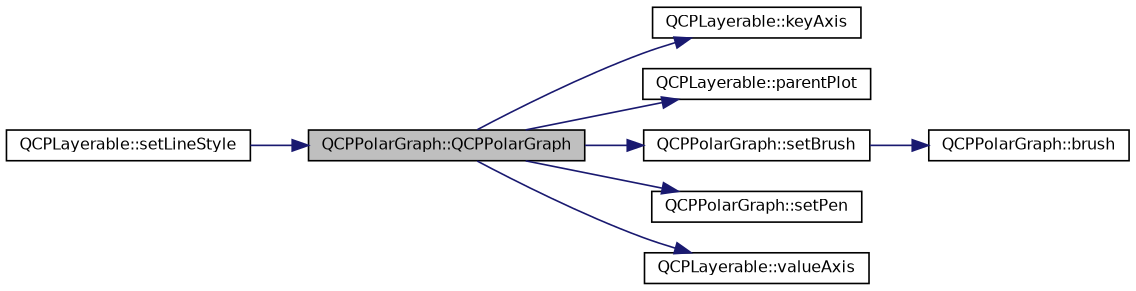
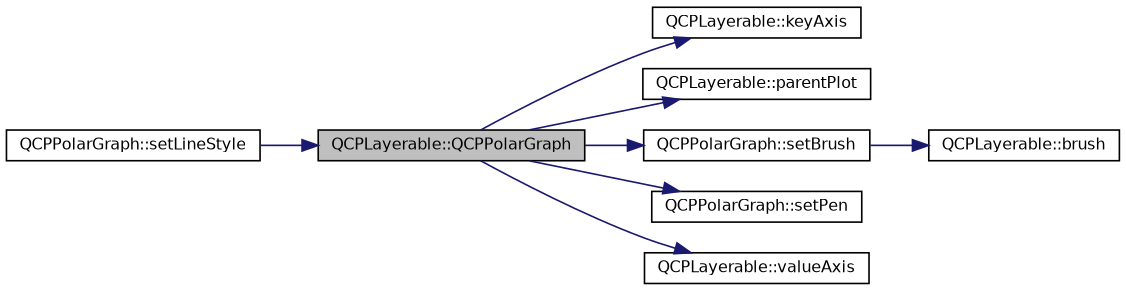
node "QCPLayerable::setLineStyle": label "QCPLayerable::setLineStyle" -> "QCPPolarGraph::setLineStyle"
node "QCPPolarGraph::QCPPolarGraph": label "QCPPolarGraph::QCPPolarGraph" -> "QCPLayerable::QCPPolarGraph"
node "QCPPolarGraph::brush": label "QCPPolarGraph::brush" -> "QCPLayerable::brush"
